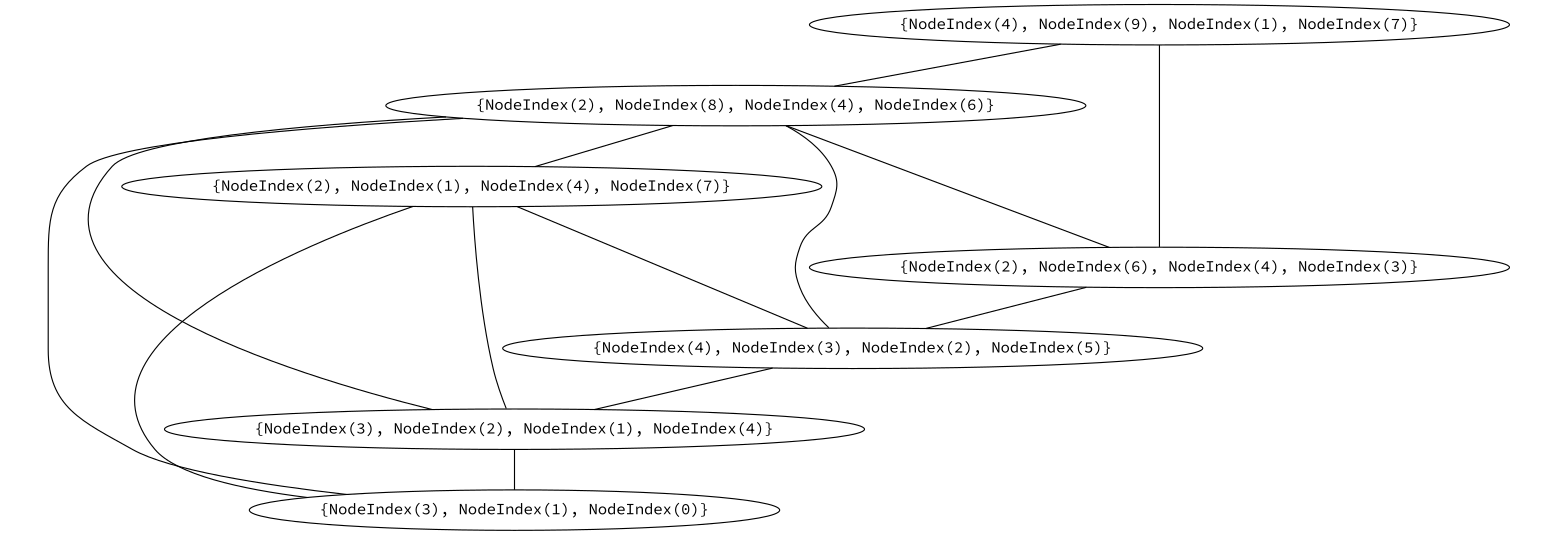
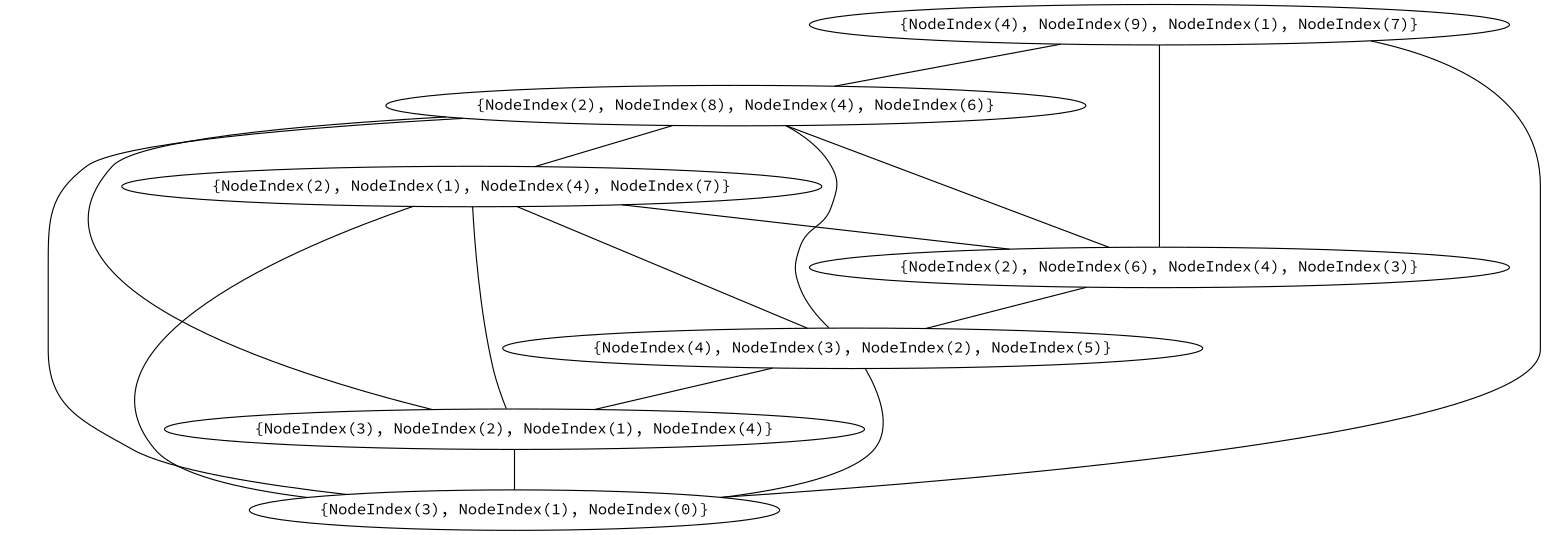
edge "{NodeIndex(2), NodeIndex(1), NodeIndex(4), NodeIndex(7)}" -- "{NodeIndex(2), NodeIndex(6), NodeIndex(4), NodeIndex(3)}": added
edge "{NodeIndex(4), NodeIndex(9), NodeIndex(1), NodeIndex(7)}" -- "{NodeIndex(3), NodeIndex(1), NodeIndex(0)}": added
edge "{NodeIndex(4), NodeIndex(3), NodeIndex(2), NodeIndex(5)}" -- "{NodeIndex(3), NodeIndex(1), NodeIndex(0)}": added
